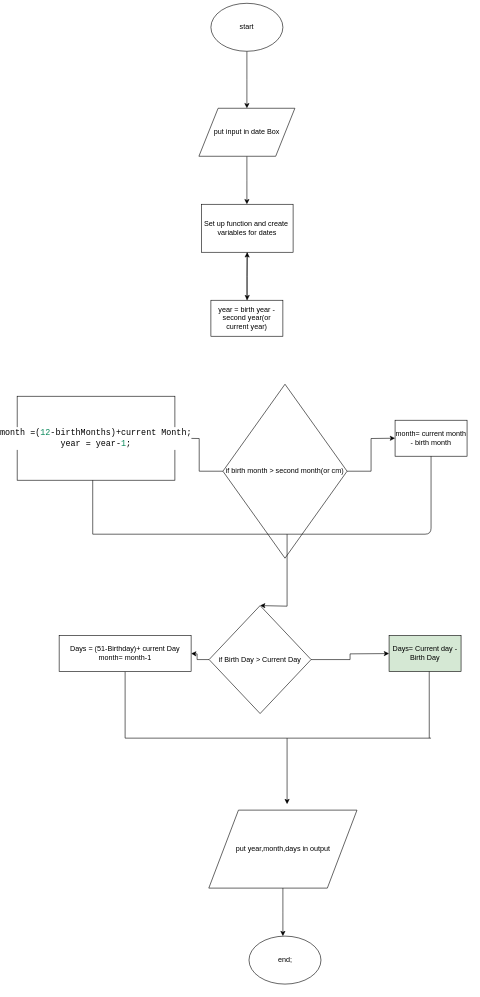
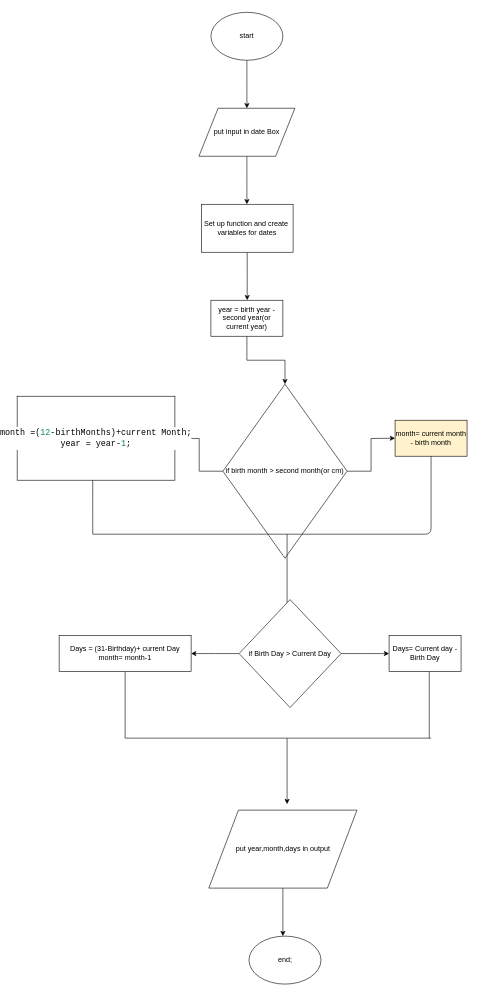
node "start": moved (247, 27) -> (247, 36)
edge "year = birth year - second year(or current year)" -> "Set up function and create variables for dates": now "year = birth year - second year(or current year)" -> "if birth month > second month(or cm)"
node "month= current month - birth month": fillcolor #ffffff -> #fff2cc
node "Days = (51-Birthday)+ current Day month= month-1": label "Days = (51-Birthday)+ current Day month= month-1" -> "Days = (31-Birthday)+ current Day month= month-1"
node "Days= Current day - Birth Day": fillcolor #d5e8d4 -> #ffffff
node "if Birth Day > Current Day": moved (260, 660) -> (290, 654)
